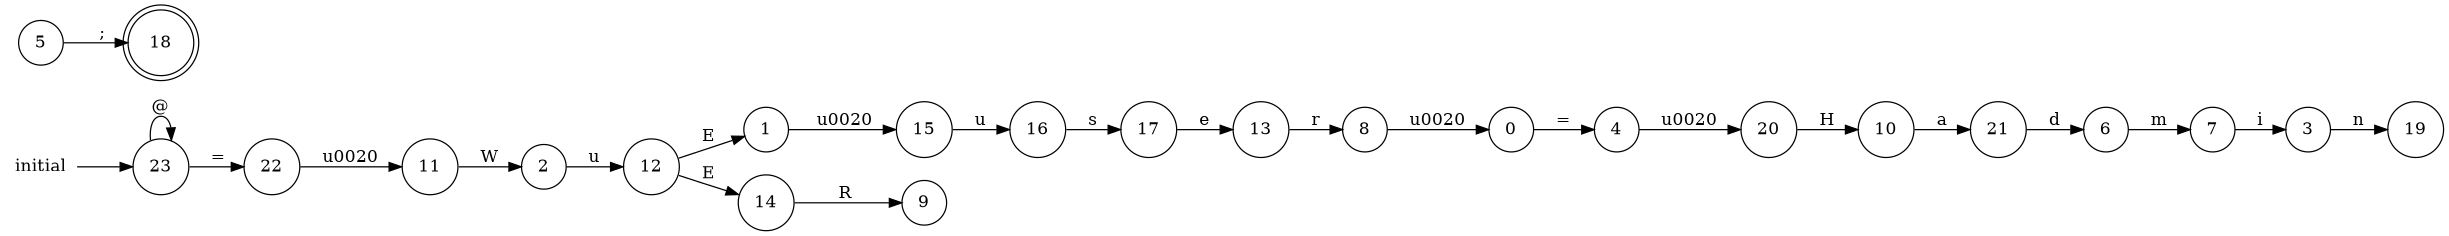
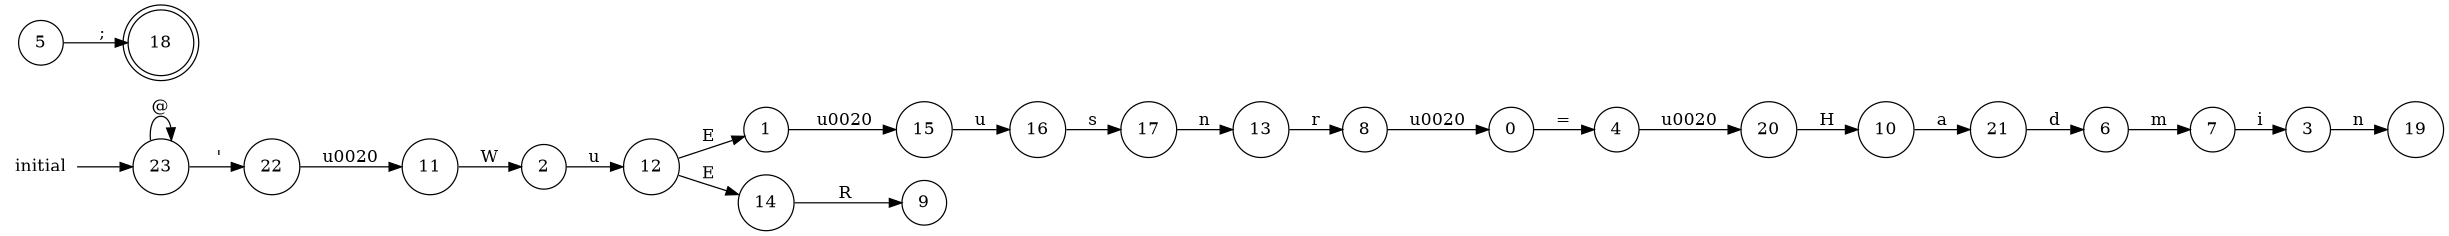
edge "17" -> "13": label "e" -> "n"
edge "23" -> "22": label "=" -> "'"
